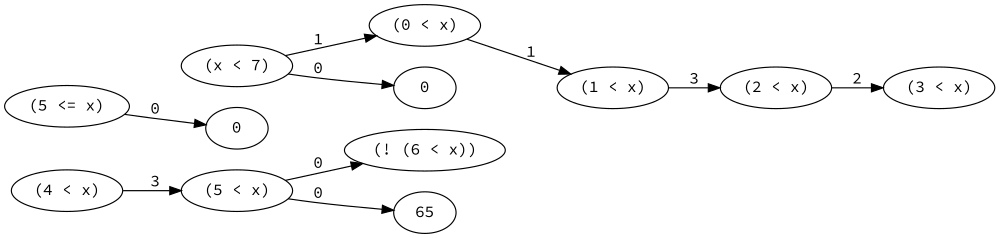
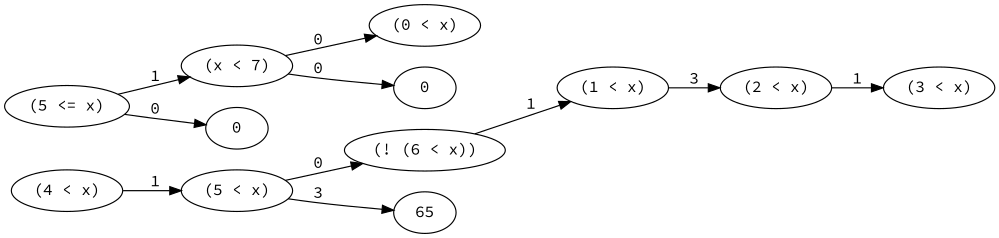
edge "(x < 7)" -> "(0 < x)": label "1" -> "0"
edge "(0 < x)" -> "(1 < x)": now "(! (6 < x))" -> "(1 < x)"
edge "(2 < x)" -> "(3 < x)": label "2" -> "1"
edge "(5 <= x)" -> "(x < 7)": added, label "1"
edge "(4 < x)" -> "(5 < x)": label "3" -> "1"
edge "(5 < x)" -> "65": label "0" -> "3"
